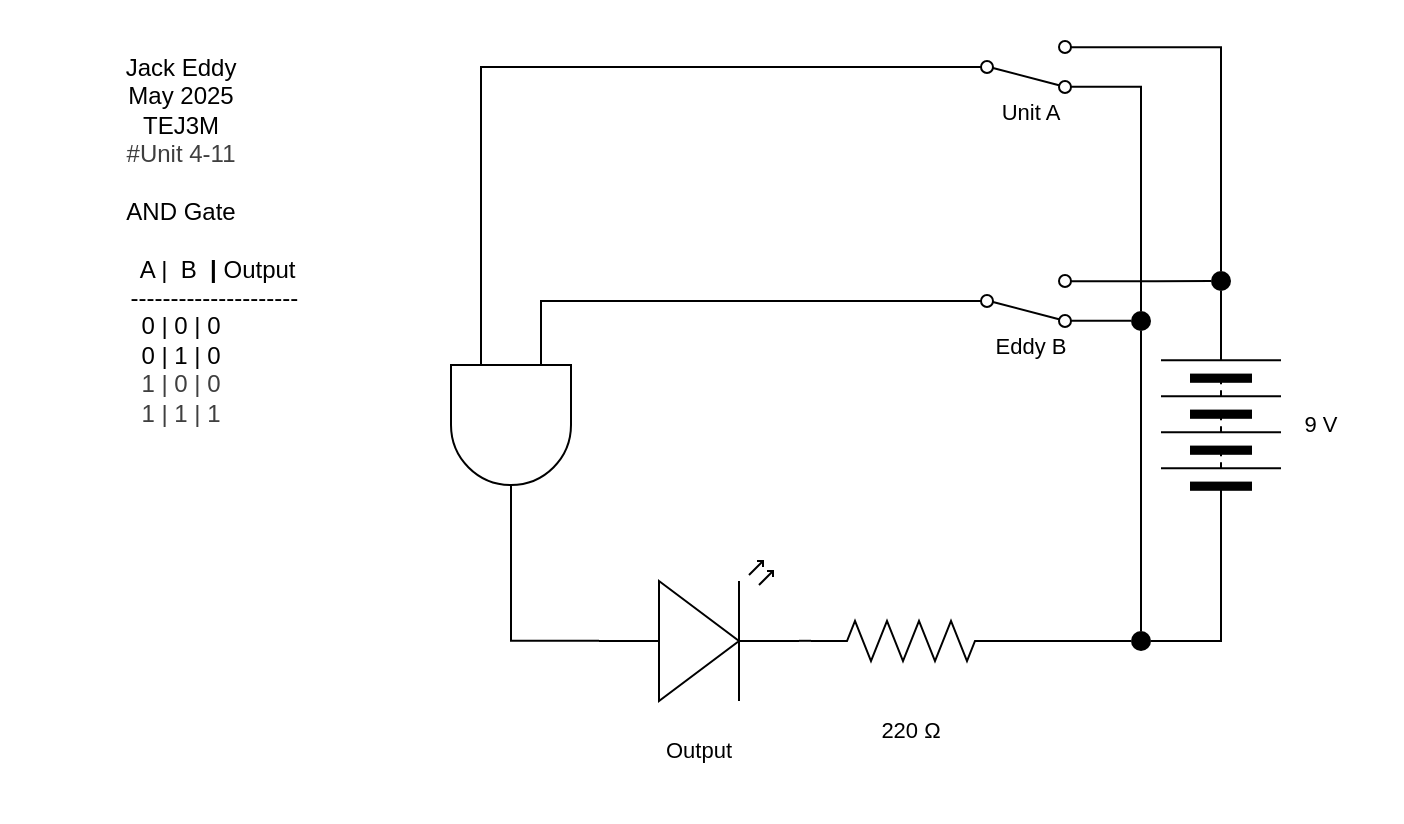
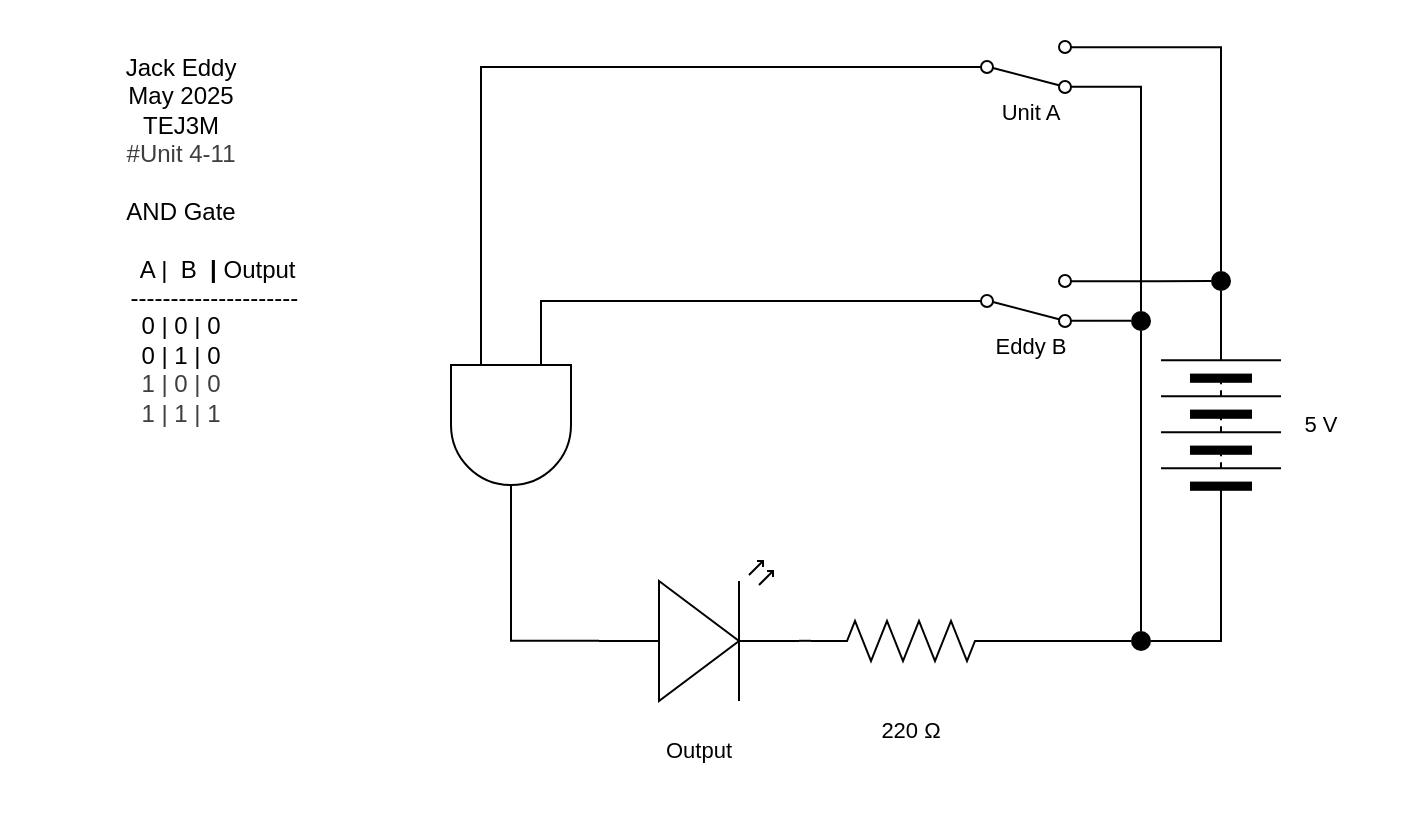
node "9 V": label "9 V" -> "5 V"
